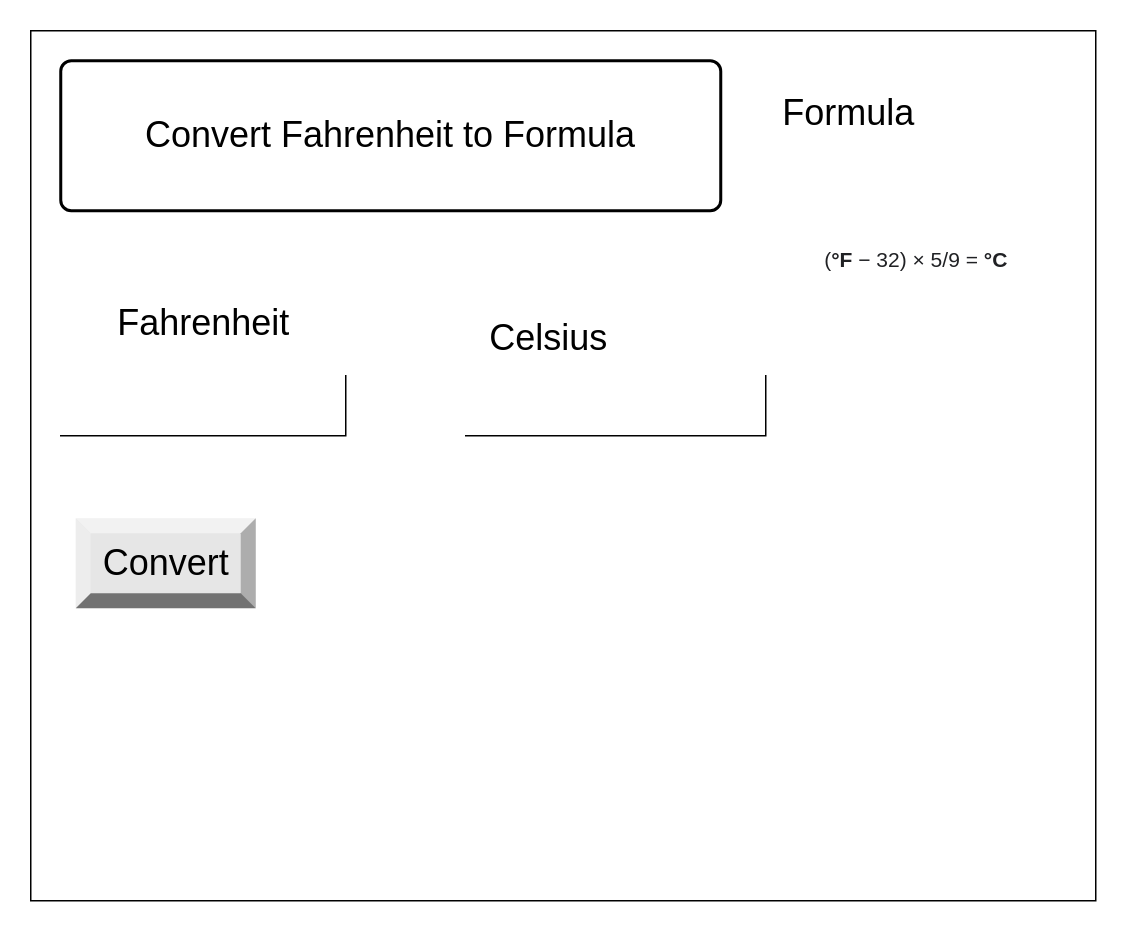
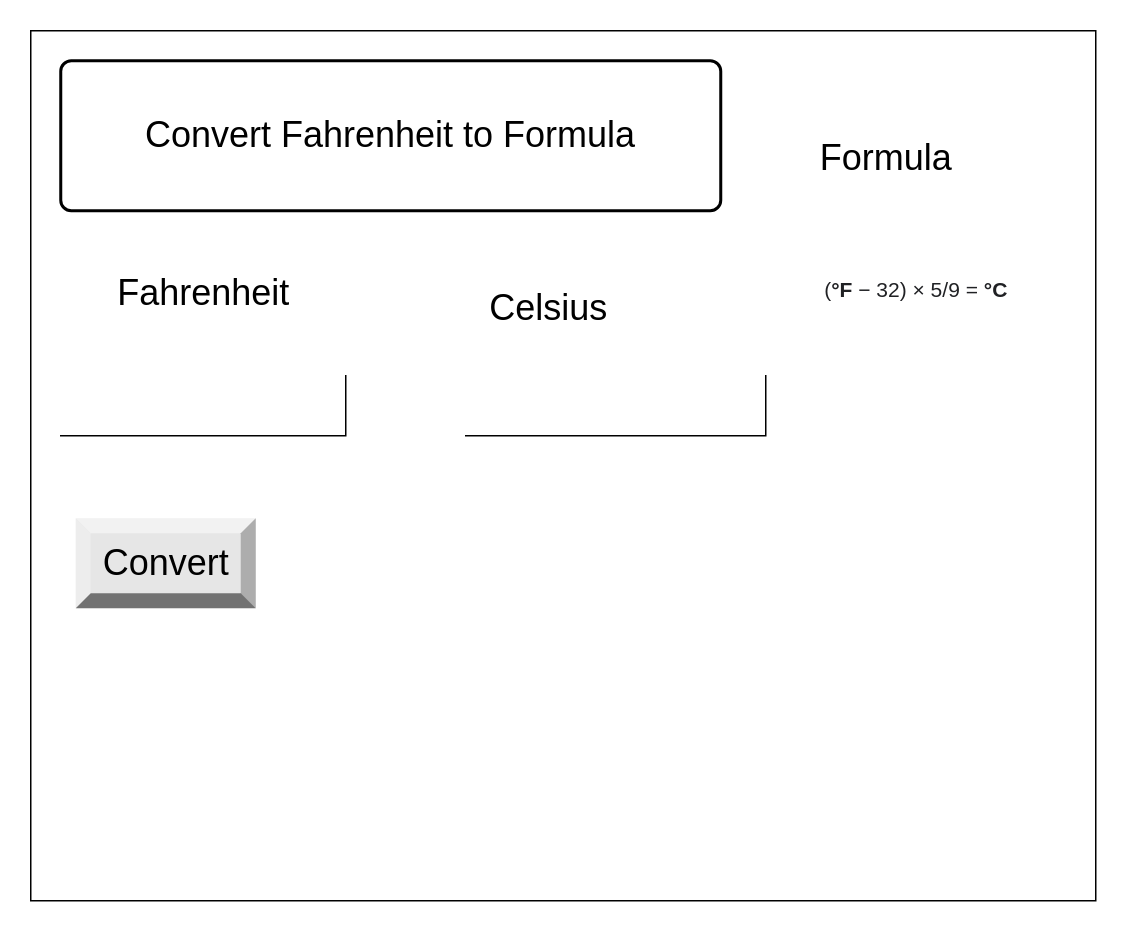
node "Formula": moved (848, 113) -> (886, 158)
node "(°F − 32) × 5/9 = °C": moved (916, 256) -> (916, 286)
node "Fahrenheit": moved (203, 323) -> (203, 293)
node "Celsius": moved (548, 338) -> (548, 308)
